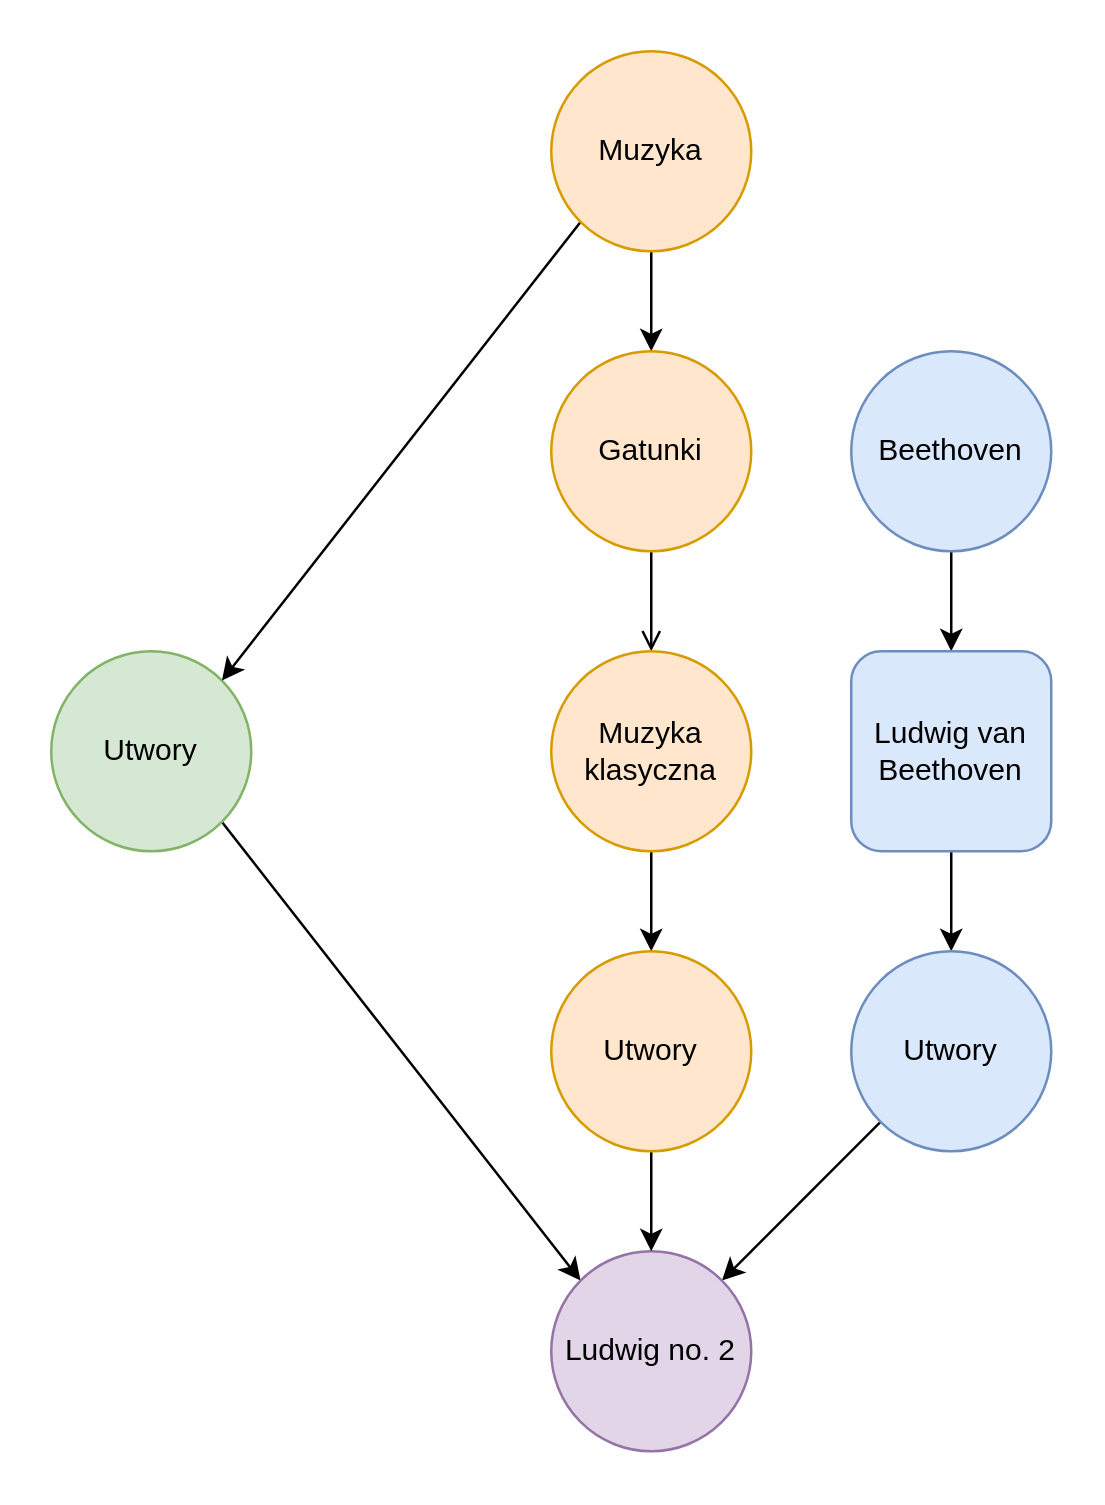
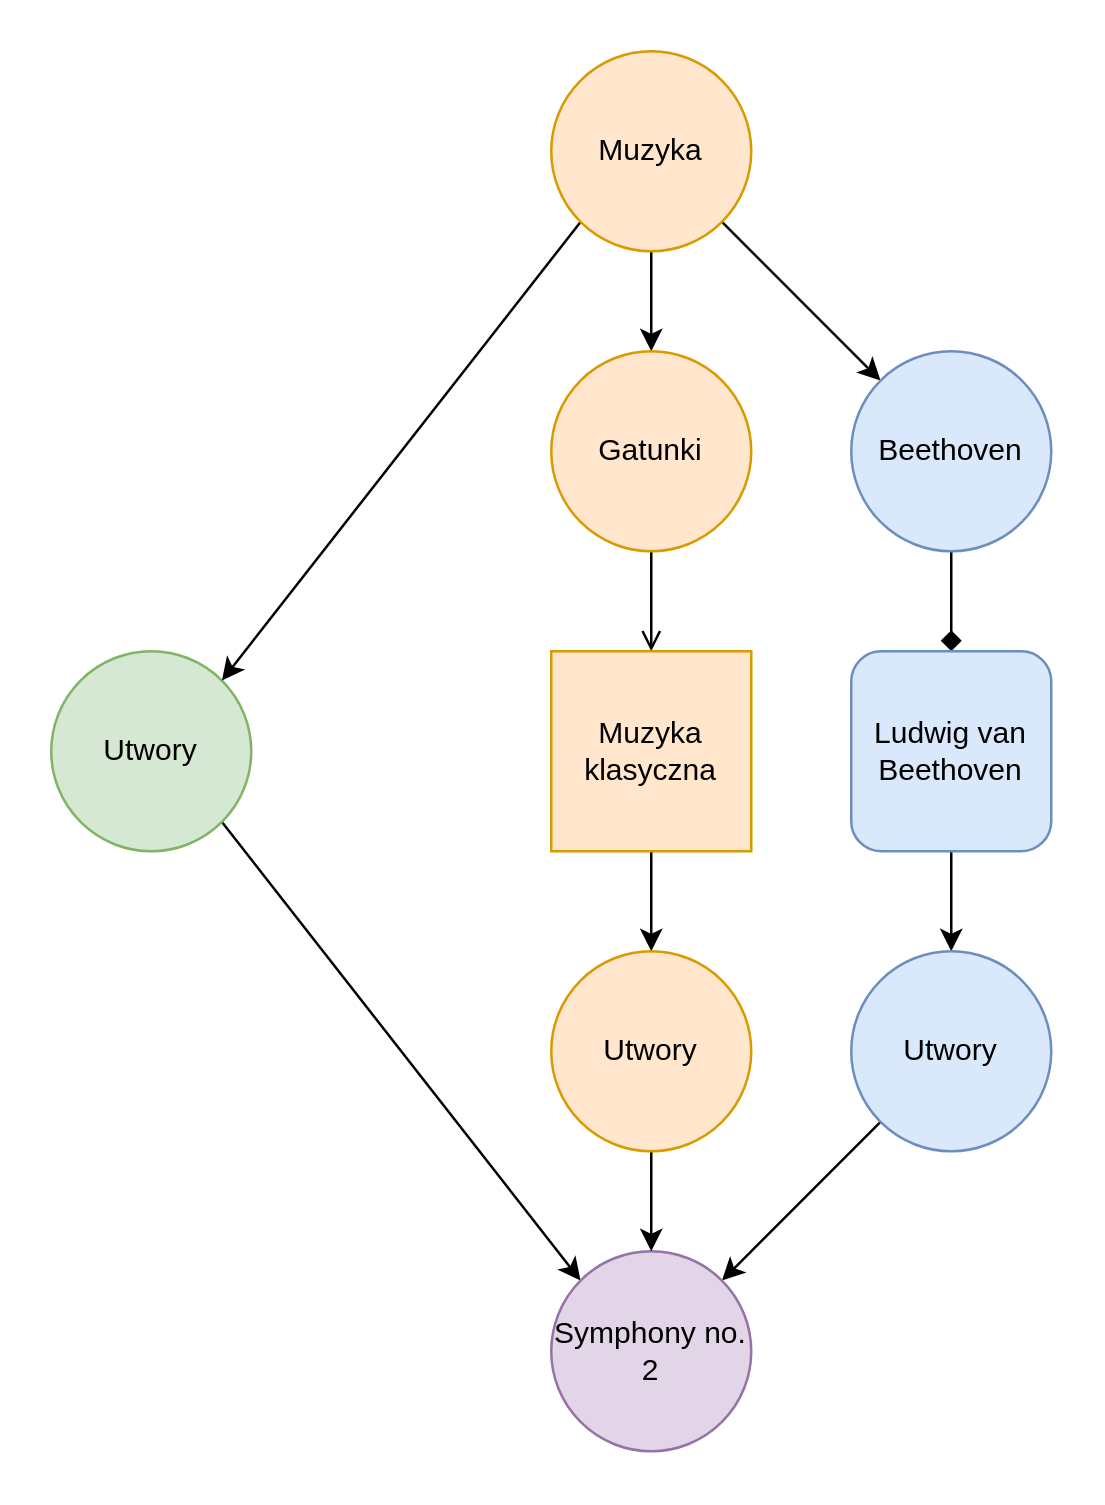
edge "Muzyka" -> "Beethoven": added
edge "Beethoven" -> "Ludwig van Beethoven": arrowhead classic -> diamond
node "Muzyka klasyczna": shape ellipse -> rectangle
node "Ludwig no. 2": label "Ludwig no. 2" -> "Symphony no. 2"
